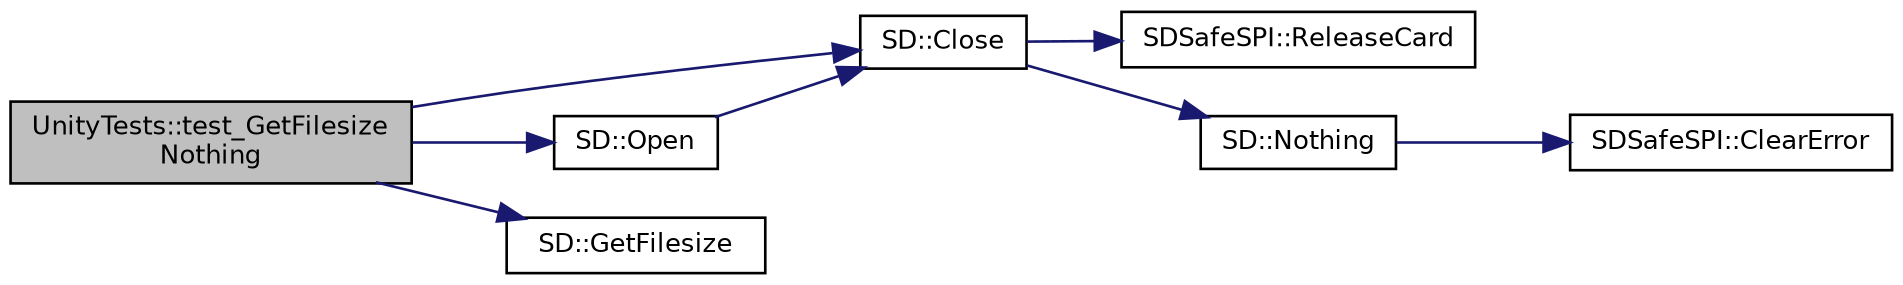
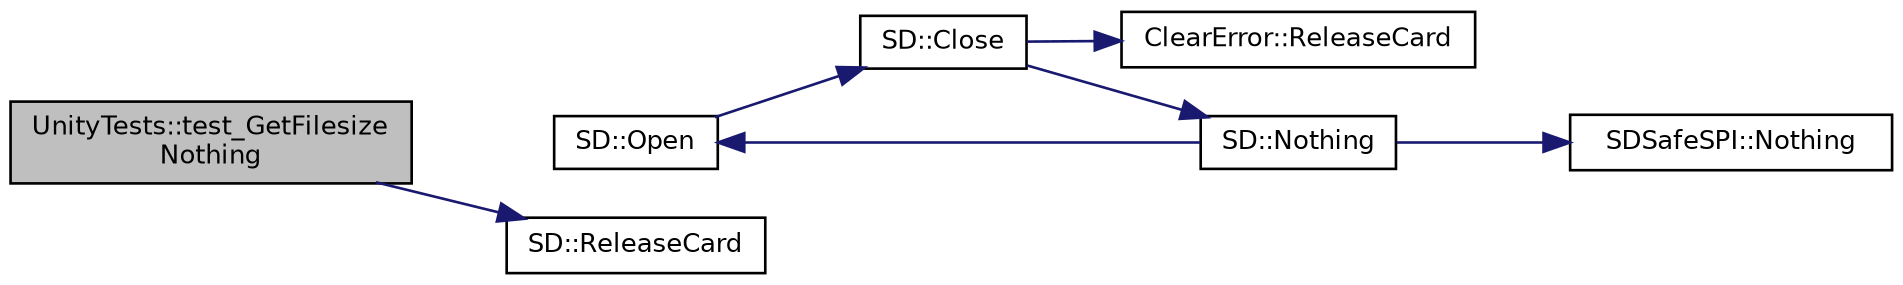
node "SDSafeSPI::ReleaseCard": label "SDSafeSPI::ReleaseCard" -> "ClearError::ReleaseCard"
edge "UnityTests::test_GetFilesize Nothing" -> "SD::Close": removed
edge "UnityTests::test_GetFilesize Nothing" -> "SD::Open": now "SD::Nothing" -> "SD::Open"
node "SDSafeSPI::ClearError": label "SDSafeSPI::ClearError" -> "SDSafeSPI::Nothing"
node "SD::GetFilesize": label "SD::GetFilesize" -> "SD::ReleaseCard"
